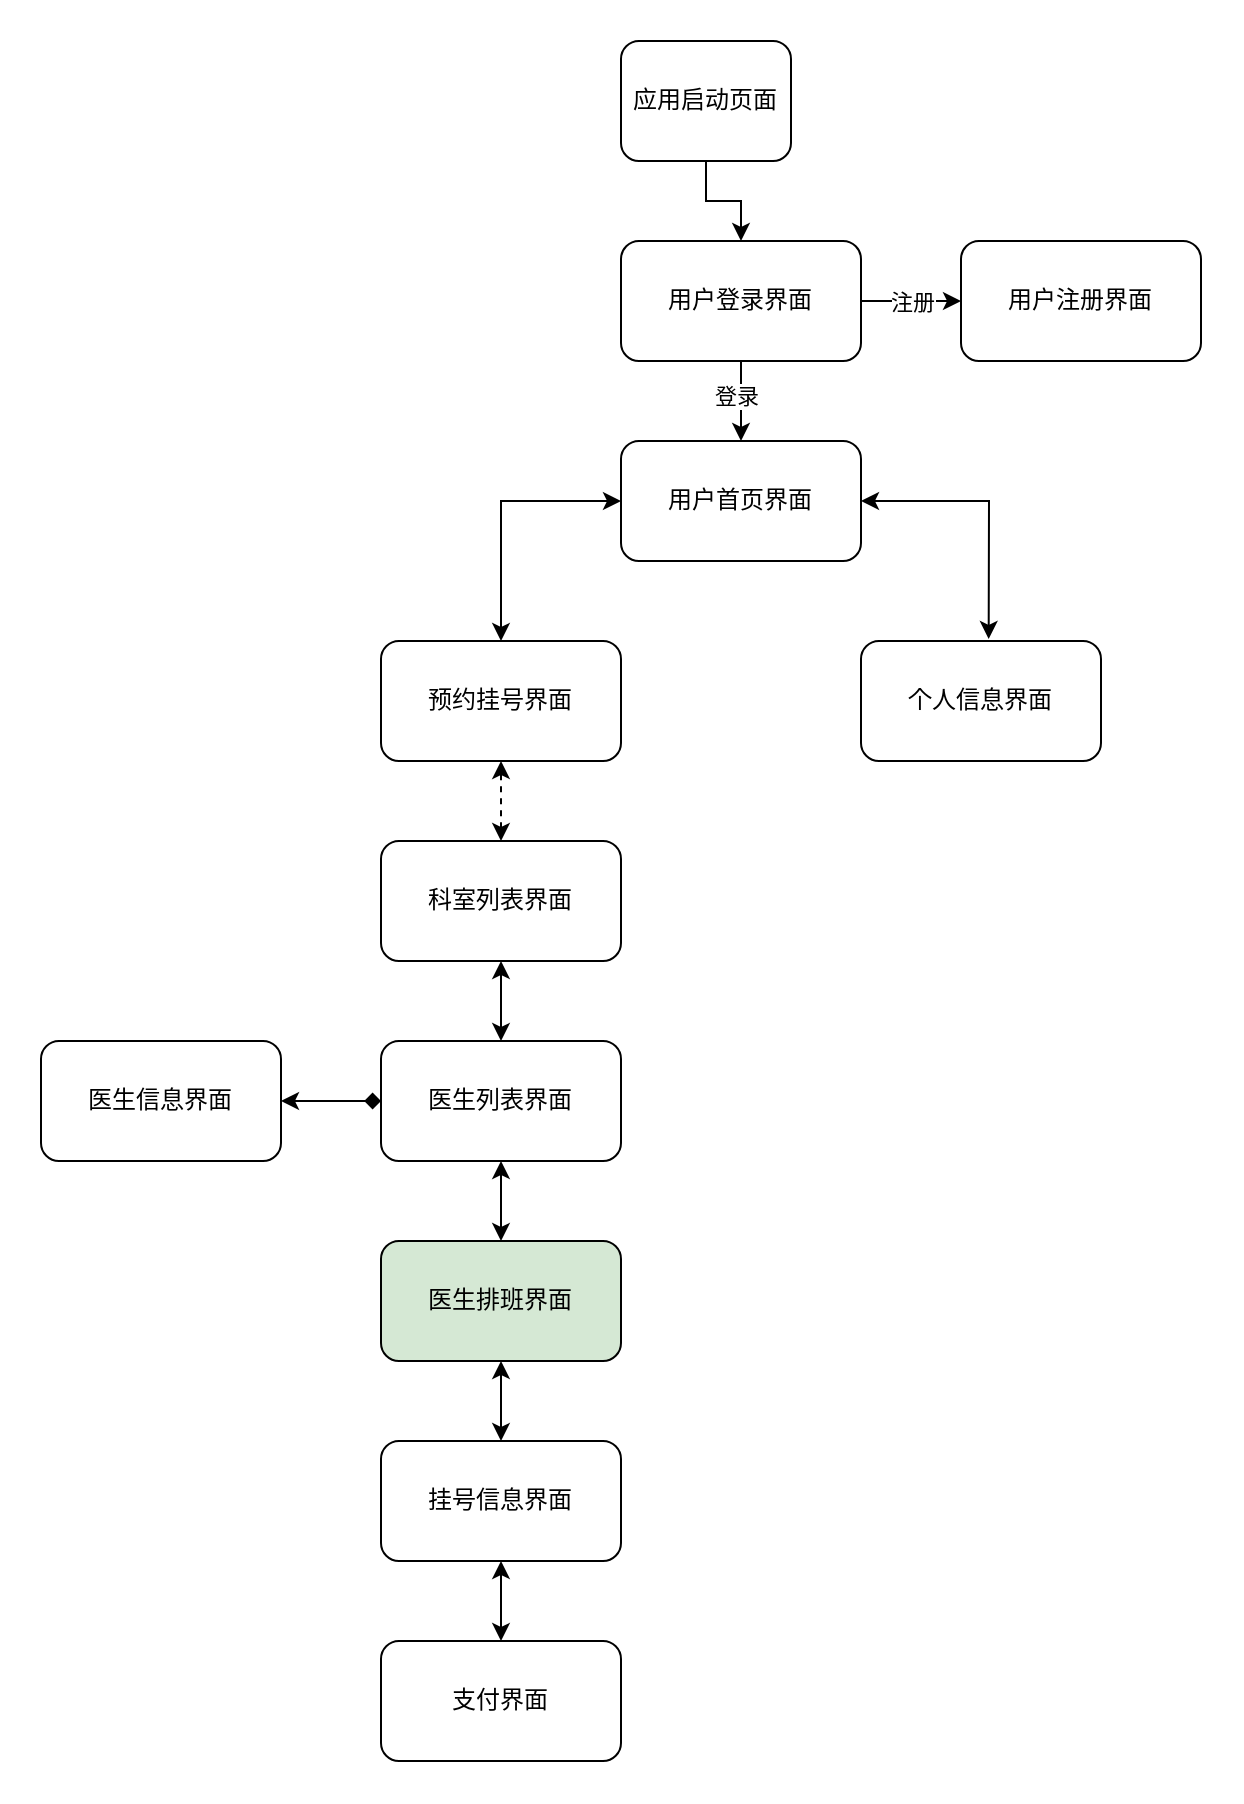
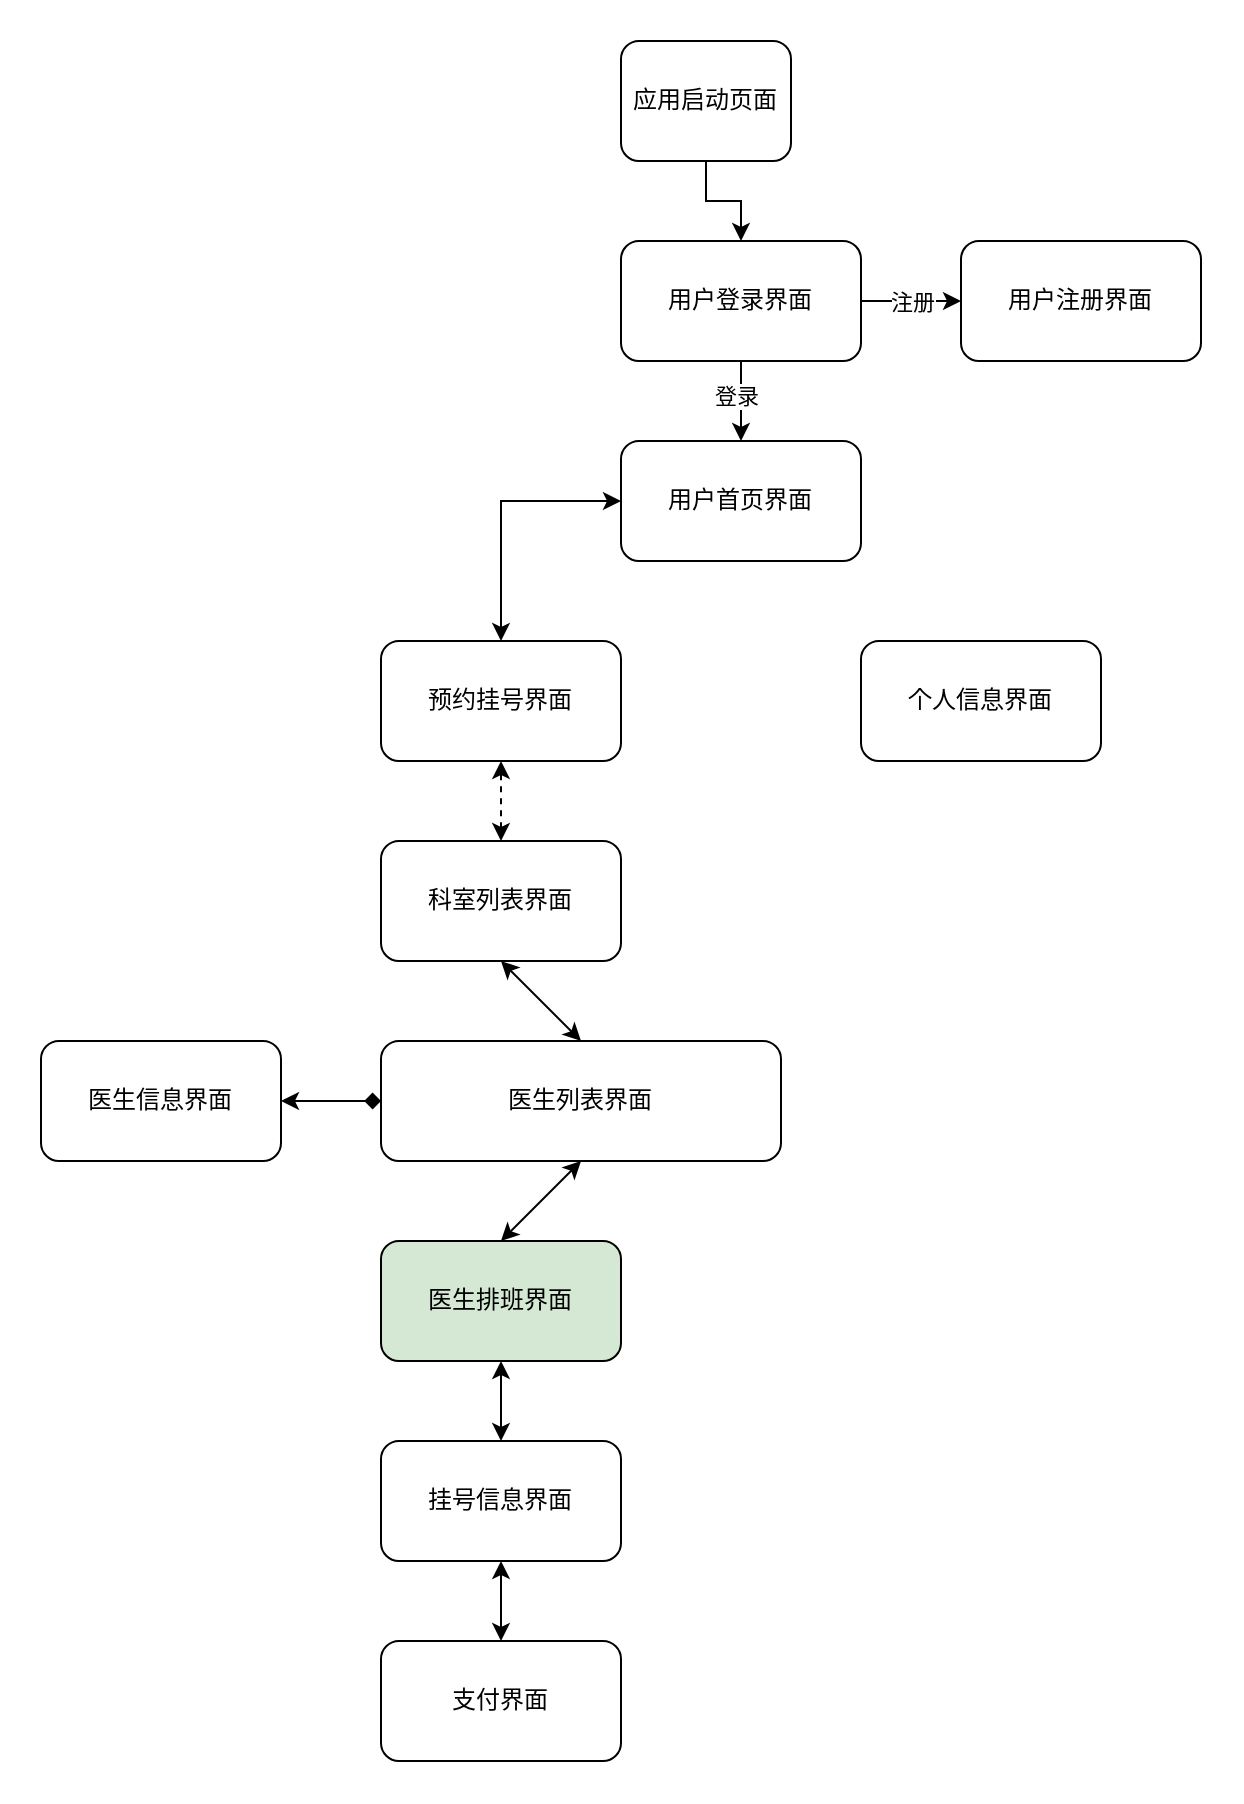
edge "用户首页界面" -- "个人信息界面": removed
node "医生列表界面": size 240x120 -> 400x120
